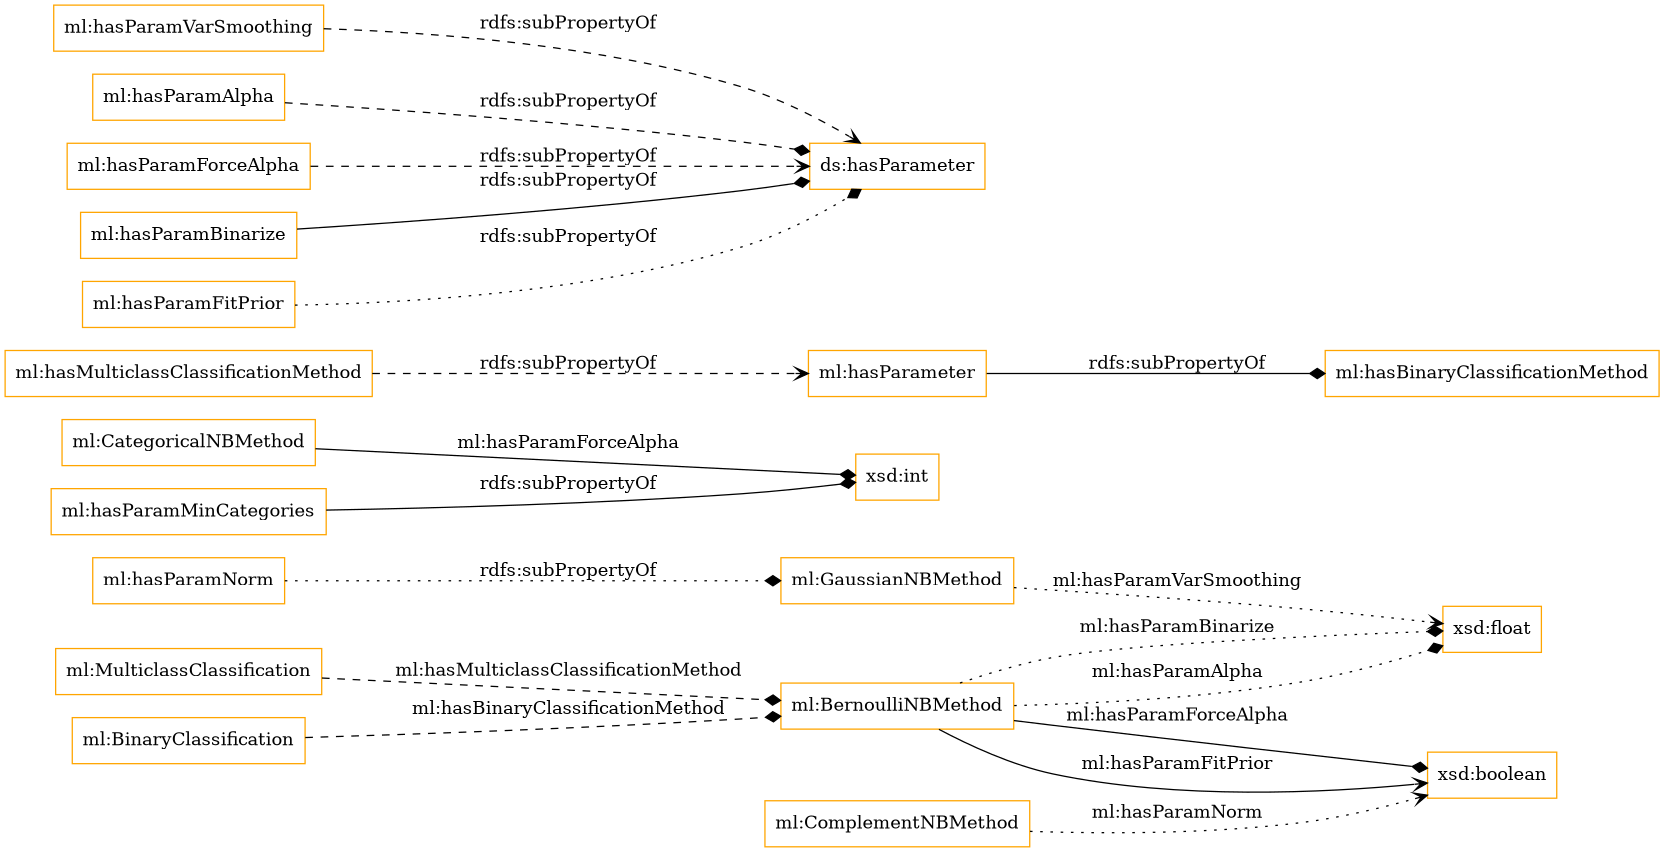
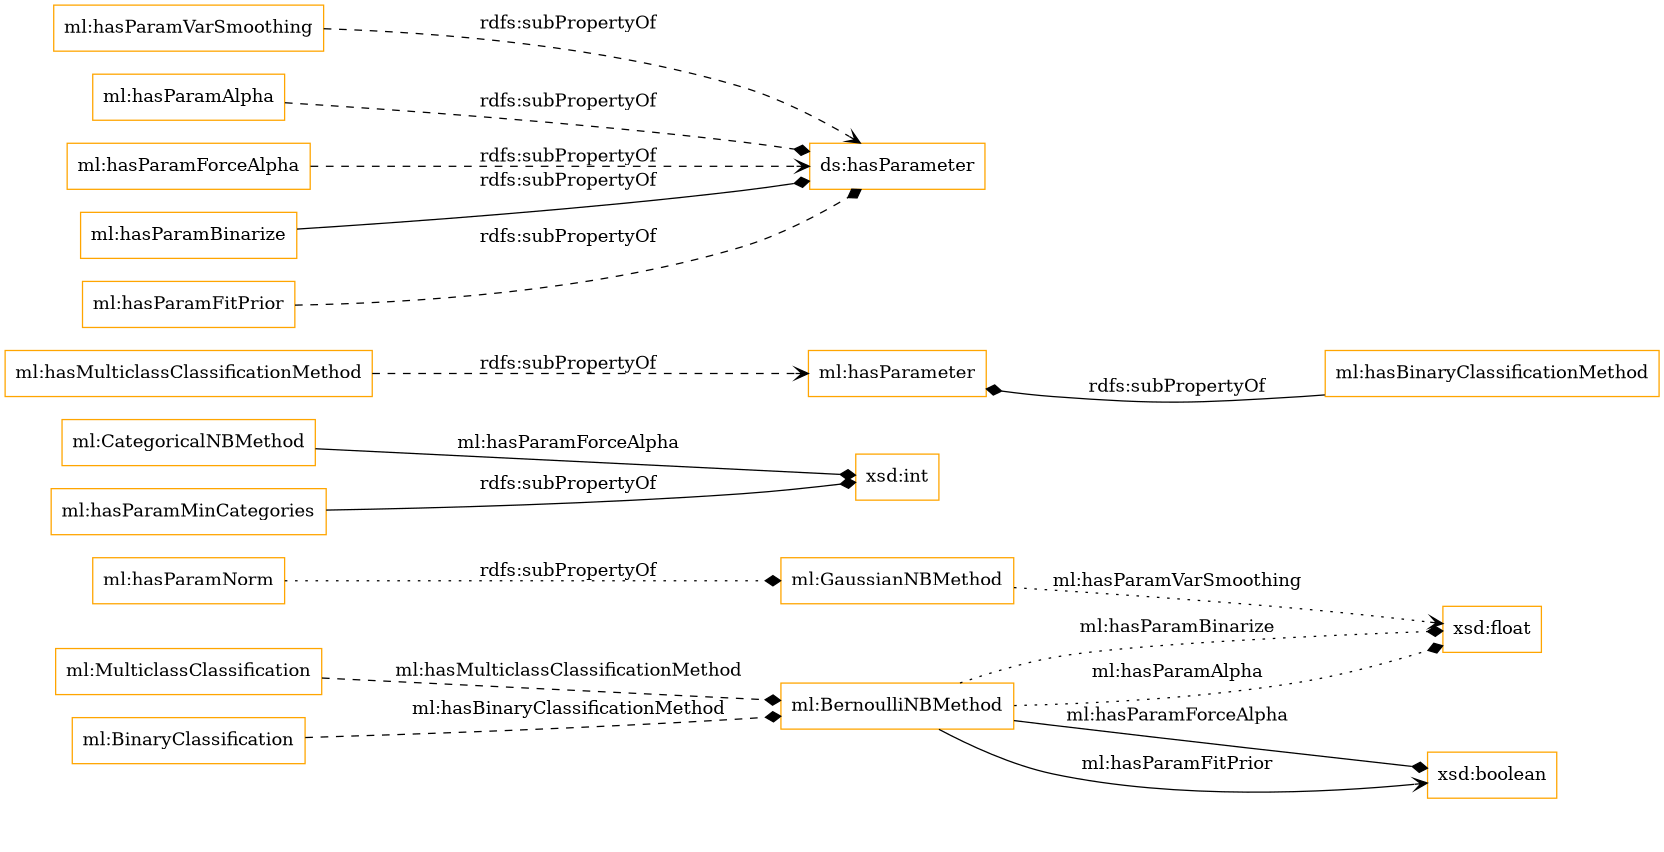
edge "ml:hasParamFitPrior" -> "ds:hasParameter": style dotted -> dashed
edge "ml:hasParameter" -> "ml:hasBinaryClassificationMethod": reversed
node "ml:ComplementNBMethod": removed
